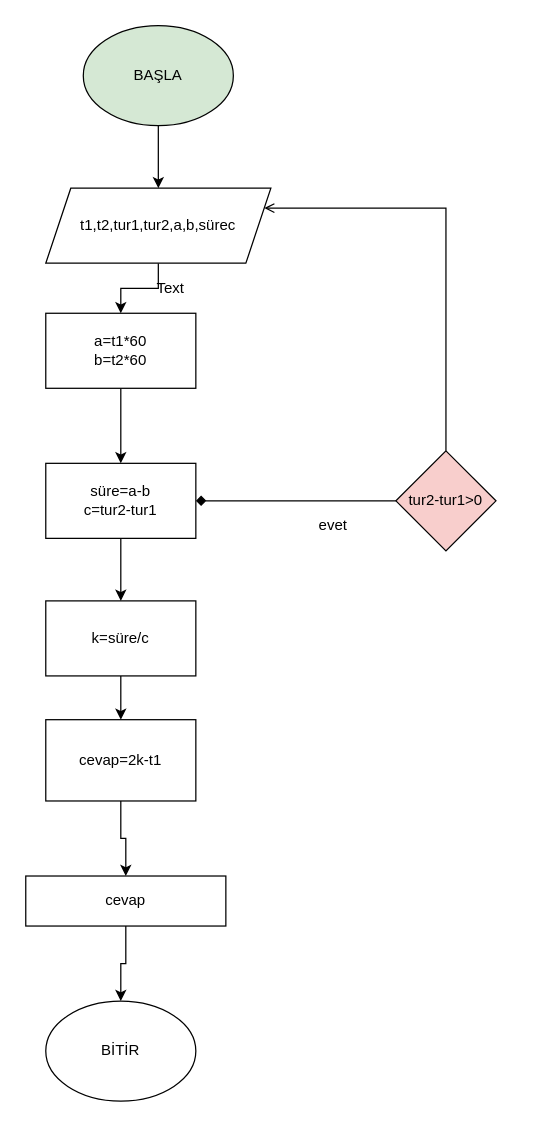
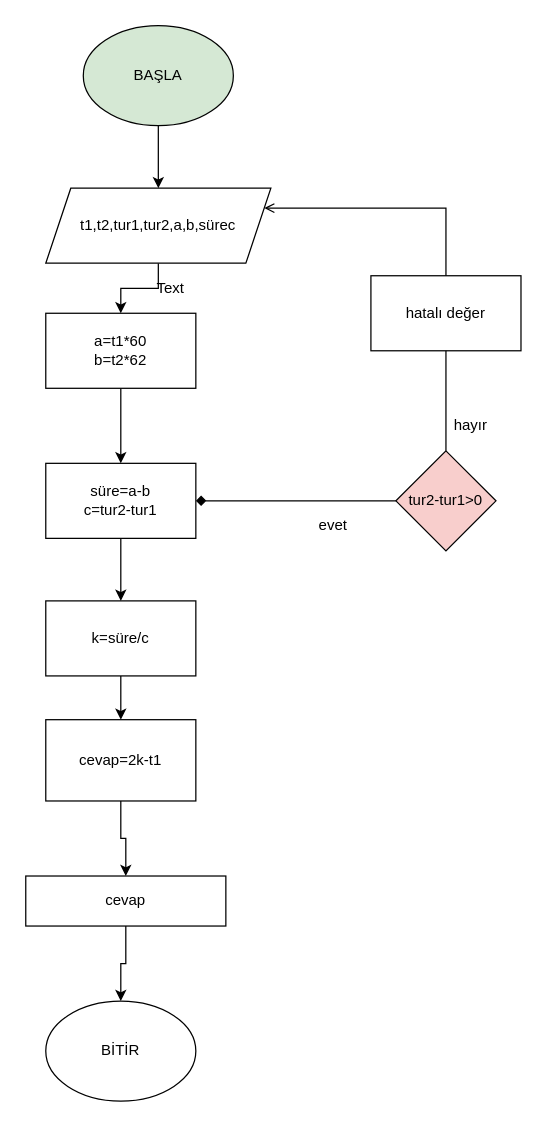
node "hatalı değer": added
node "a=t1*60 b=t2*60": label "a=t1*60 b=t2*60" -> "a=t1*60 b=t2*62"
node "hayır": added
